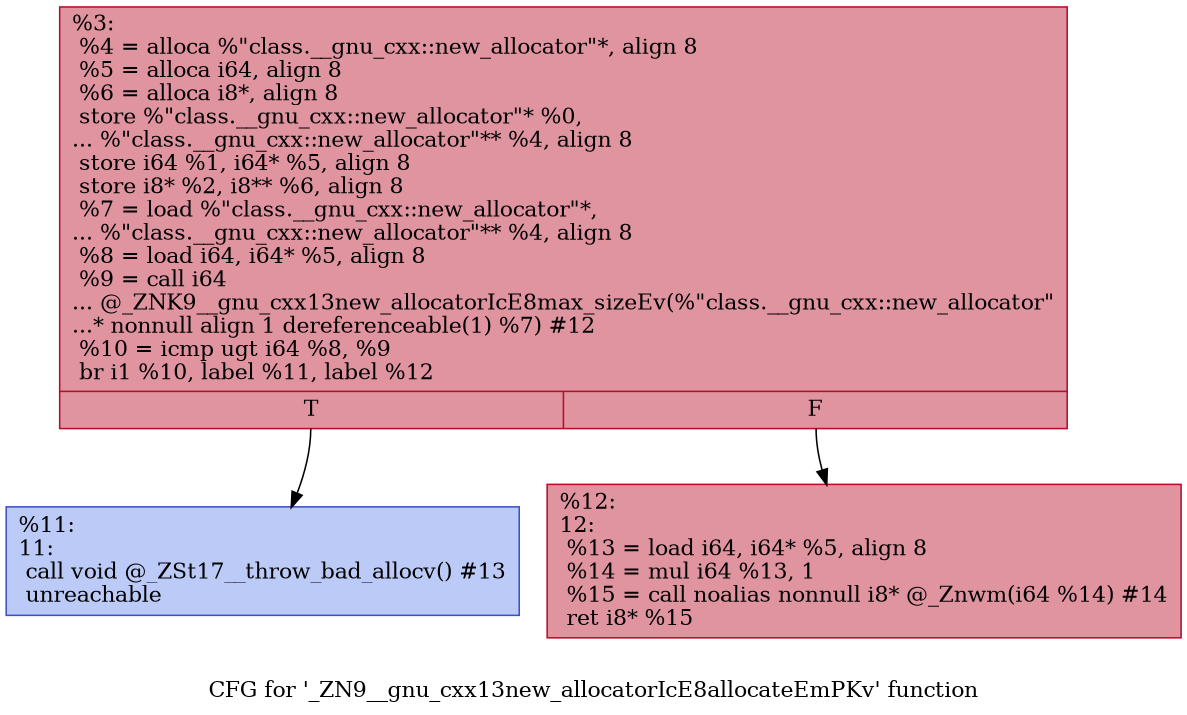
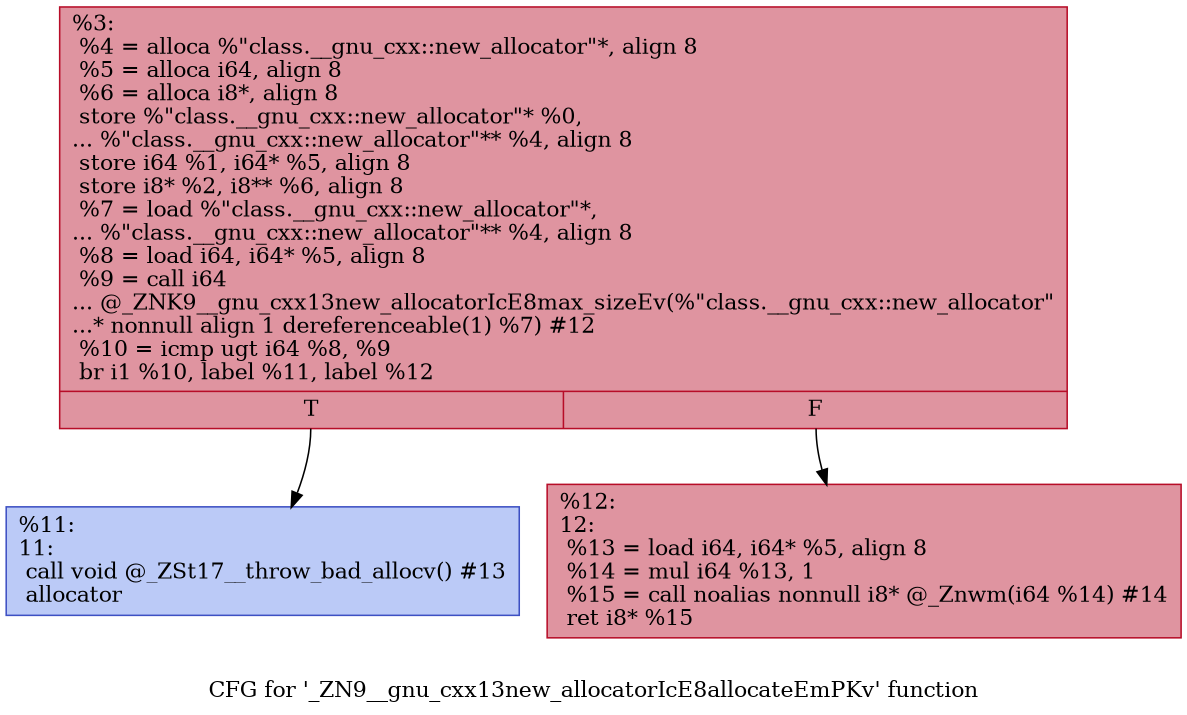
node "%11:": text "unreachable" -> "allocator"
